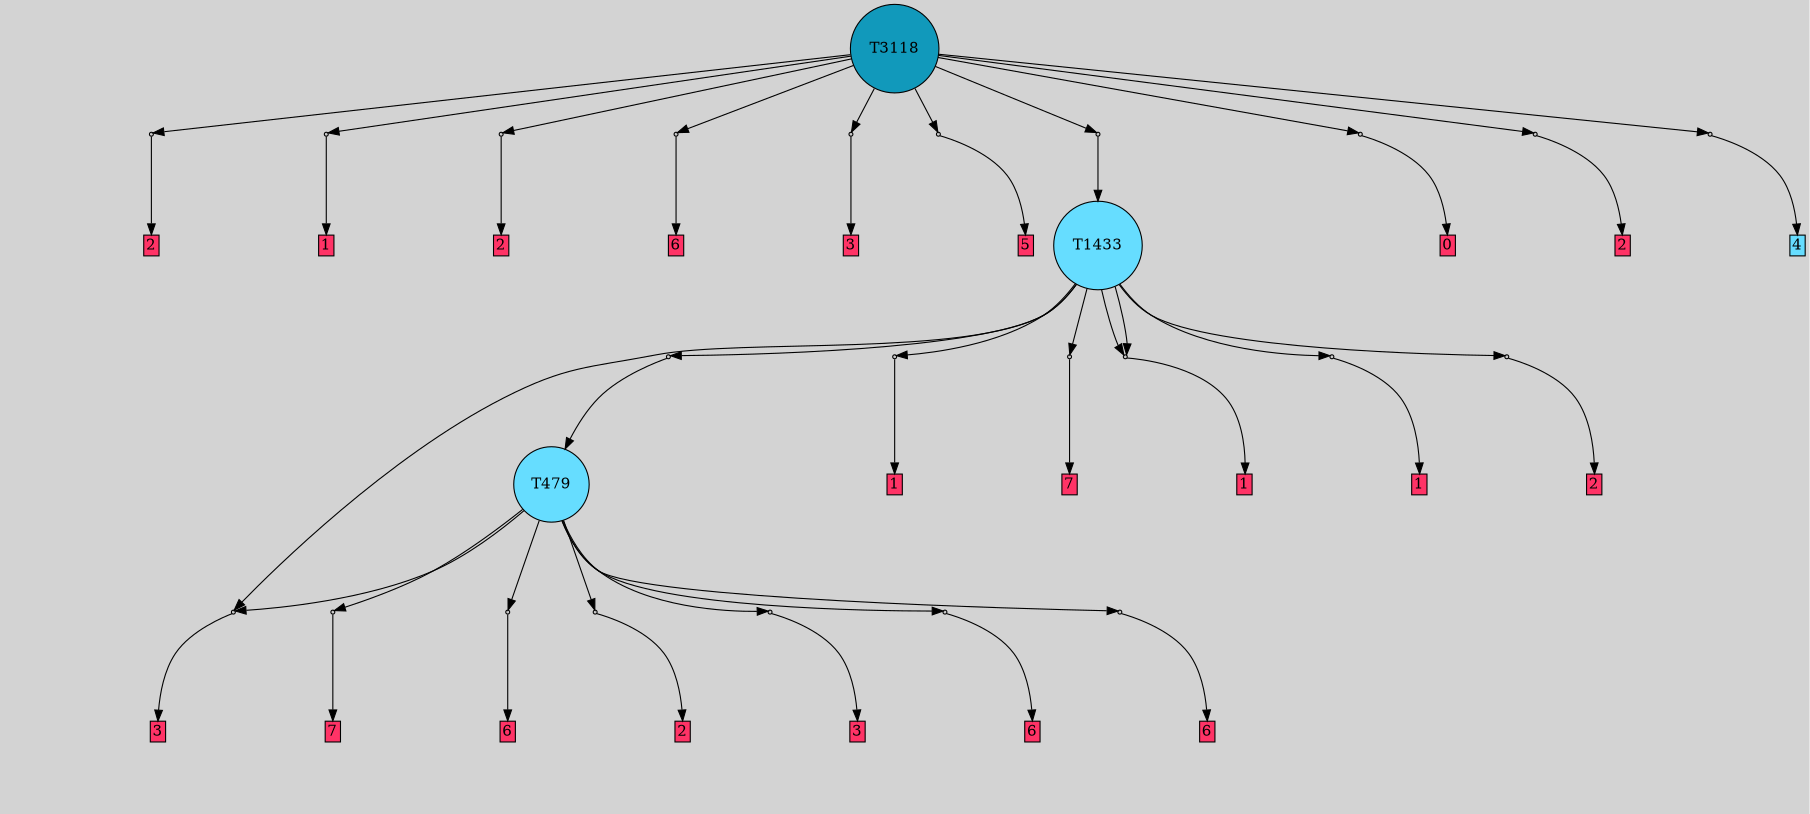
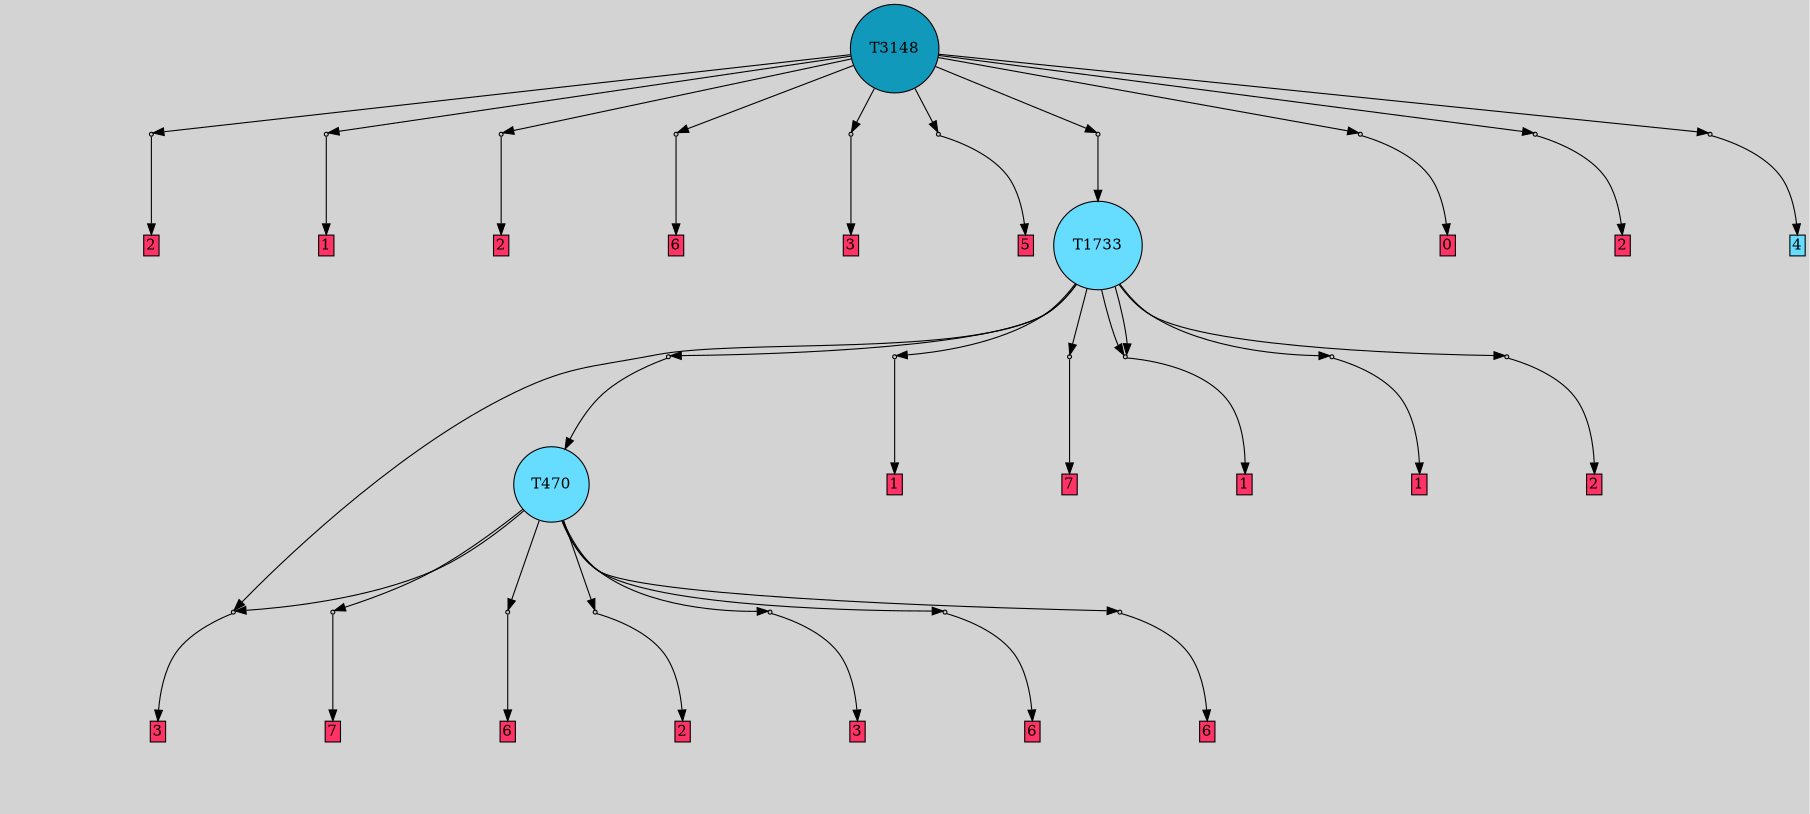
node "T3118": label "T3118" -> "T3148"
node "T1433": label "T1433" -> "T1733"
node "T479": label "T479" -> "T470"
